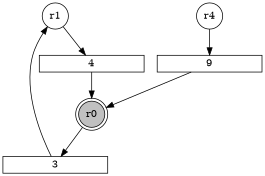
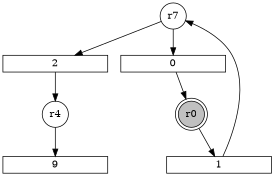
node "r1": label "r1" -> "r7"
node "2": added
node "4": label "4" -> "0"
edge "9" -> "r0": removed
node "3": label "3" -> "1"
